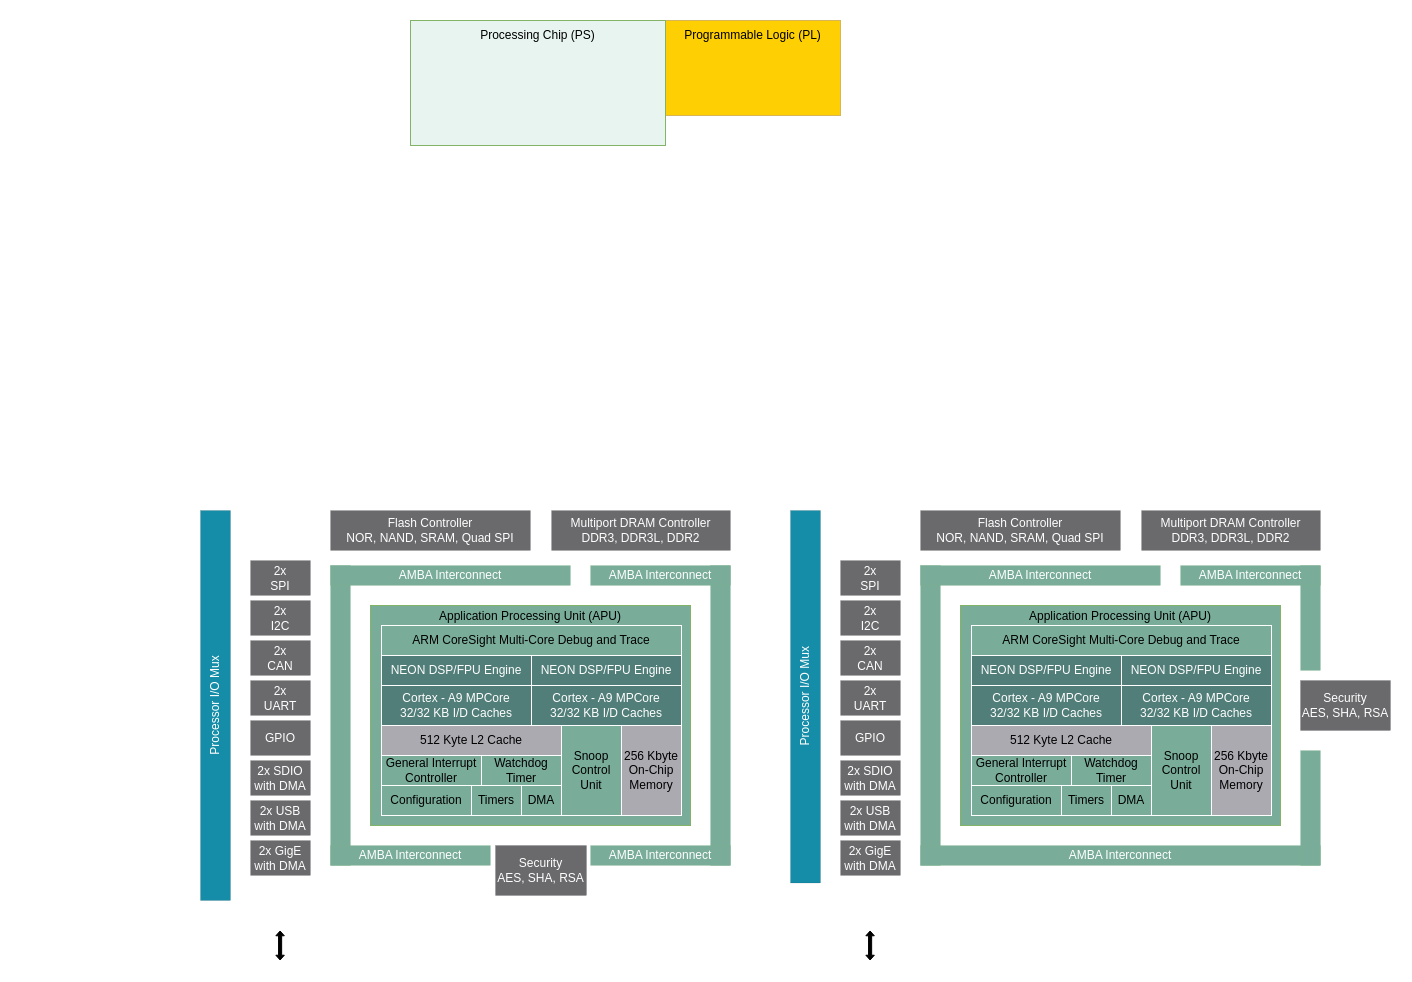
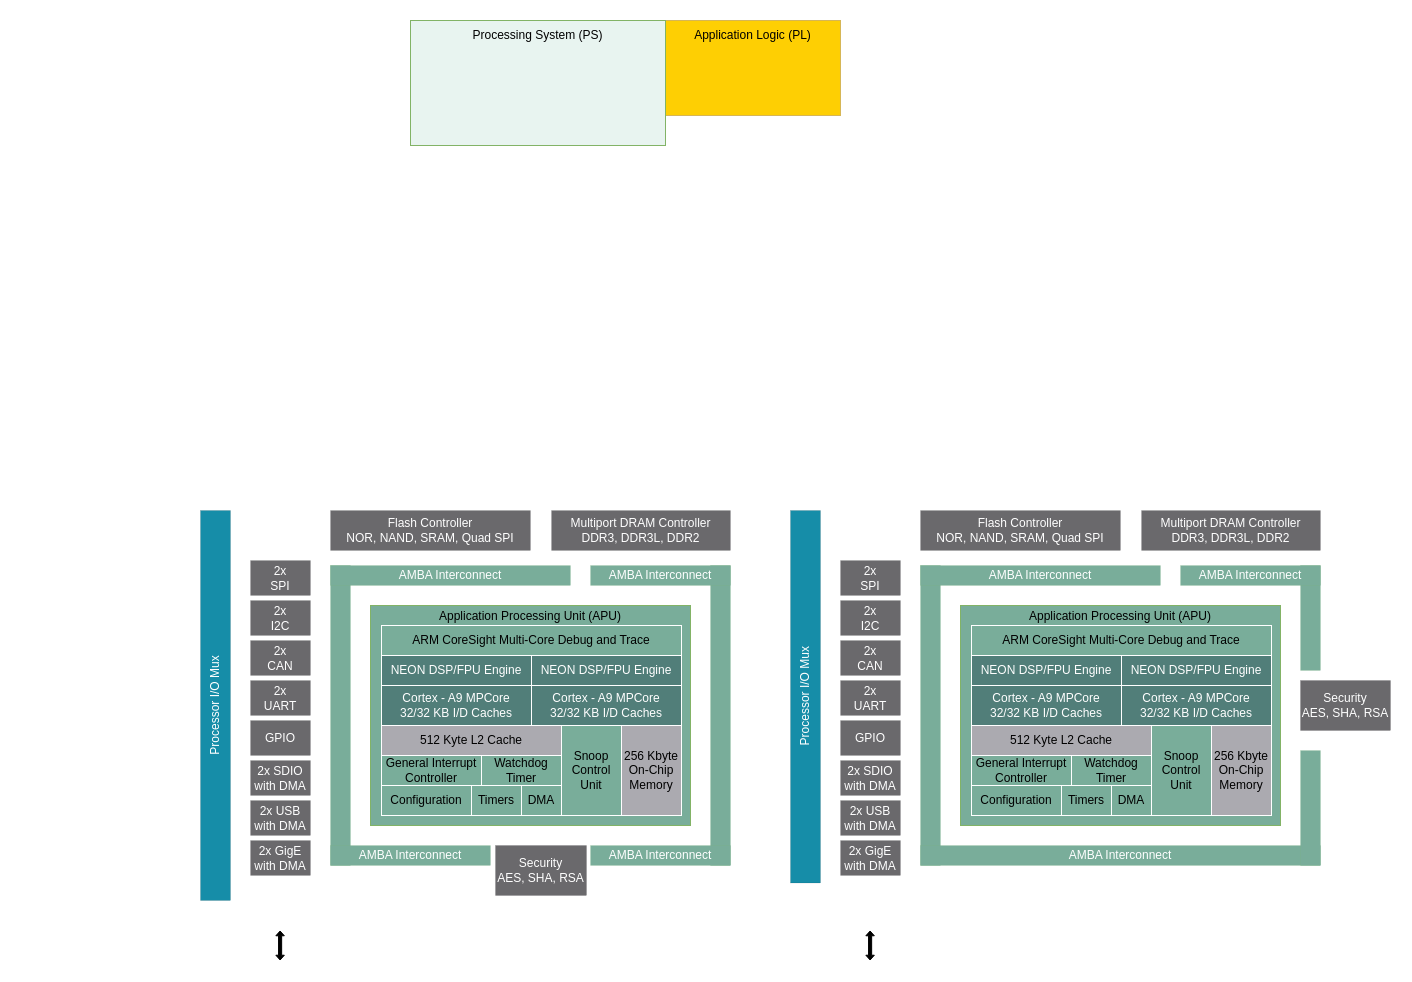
node "Processing Chip (PS)": label "Processing Chip (PS)" -> "Processing System (PS)"
node "Programmable Logic (PL)": label "Programmable Logic (PL)" -> "Application Logic (PL)"
